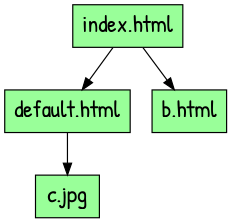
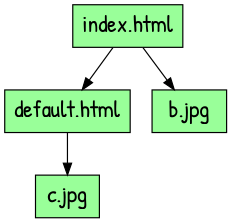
node "b.html": label "b.html" -> "b.jpg"
